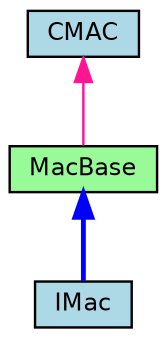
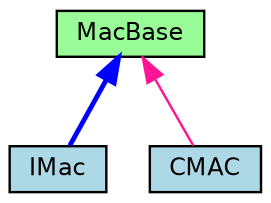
edge "MacBase" -> "CMAC": reversed
